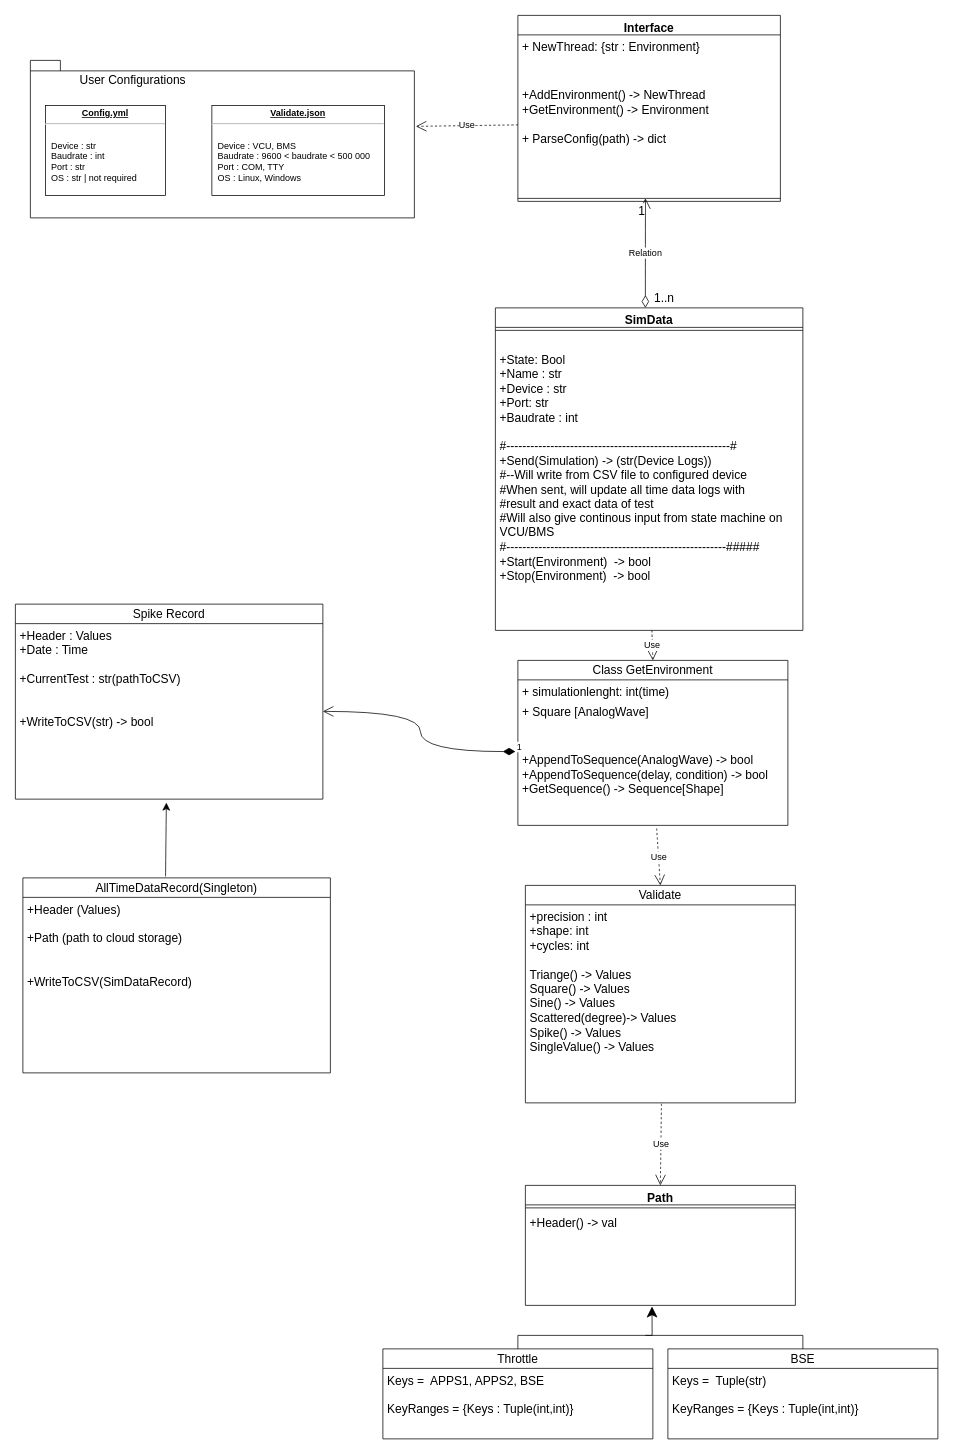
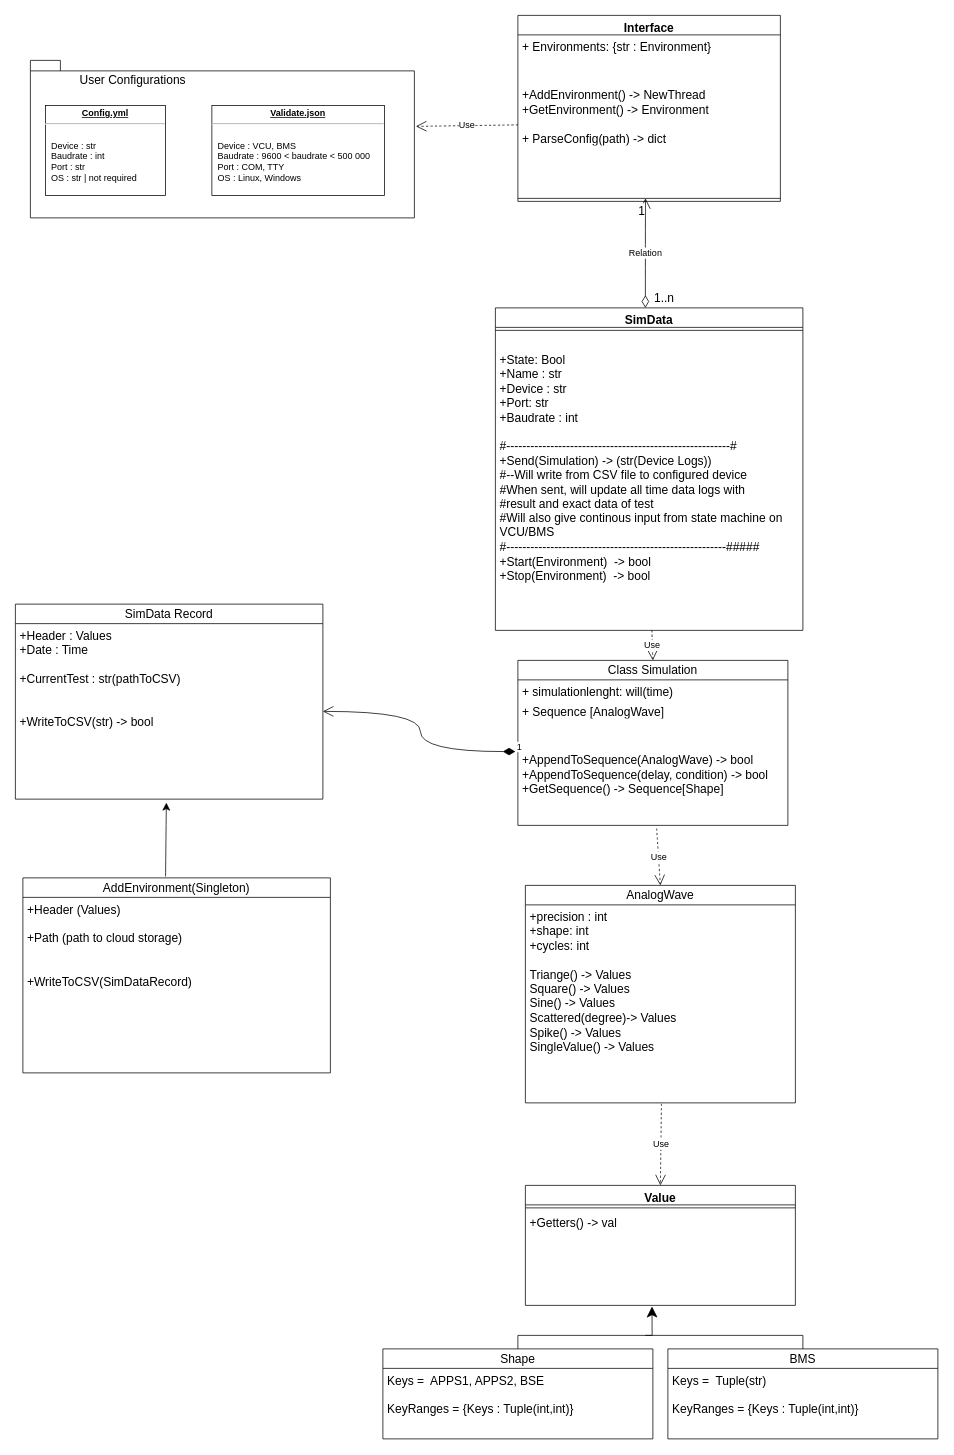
node "+ NewThread: {str : Environment}": label "+ NewThread: {str : Environment}" -> "+ Environments: {str : Environment}"
node "Spike Record": label "Spike Record" -> "SimData Record"
node "Class GetEnvironment": label "Class GetEnvironment" -> "Class Simulation"
node "+ simulationlenght: int(time)": label "+ simulationlenght: int(time)" -> "+ simulationlenght: will(time)"
node "+ Square [AnalogWave]": label "+ Square [AnalogWave]" -> "+ Sequence [AnalogWave]"
node "AllTimeDataRecord(Singleton)": label "AllTimeDataRecord(Singleton)" -> "AddEnvironment(Singleton)"
node "Validate": label "Validate" -> "AnalogWave"
node "Path": label "Path" -> "Value"
node "+Header() -> val": label "+Header() -> val" -> "+Getters() -> val"
node "Throttle": label "Throttle" -> "Shape"
node "BSE": label "BSE" -> "BMS"
